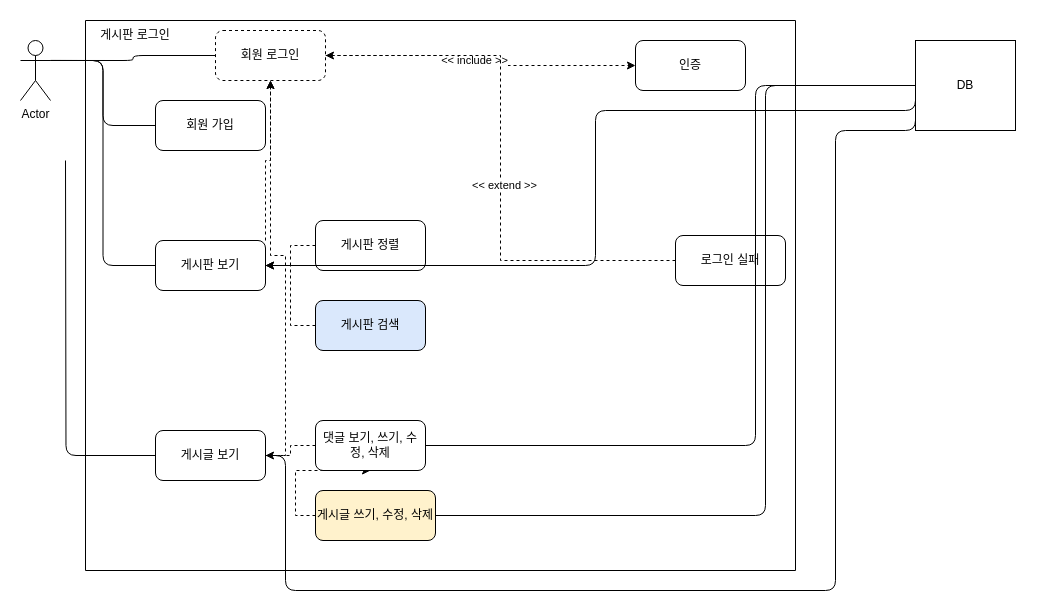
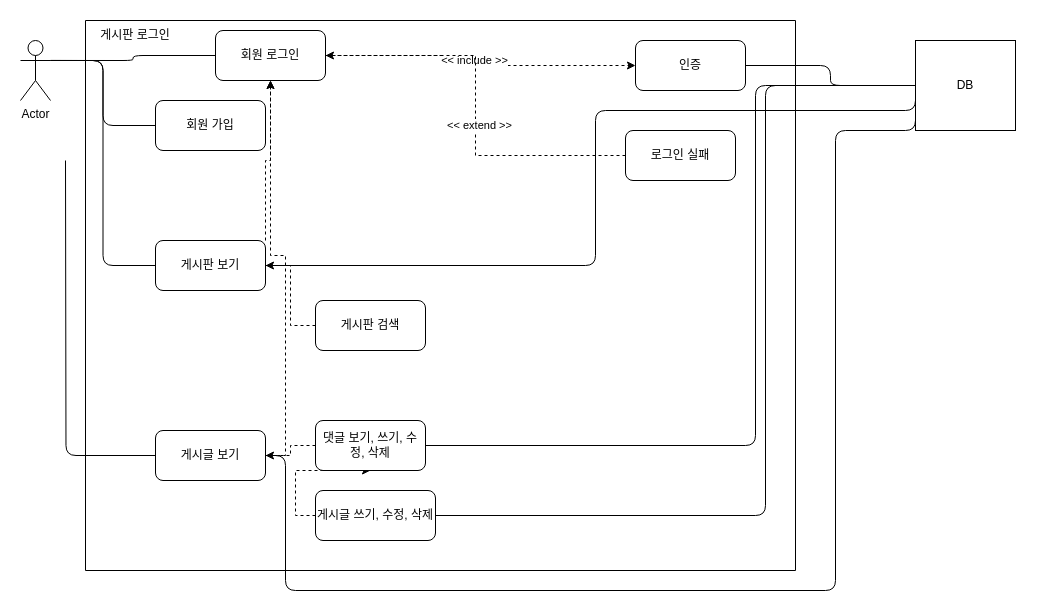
node "회원 로그인": style dashed -> solid
edge "인증" -- "DB": added
edge "게시판 정렬" -> "게시판 보기": removed
node "게시판 정렬": removed
node "로그인 실패": moved (731, 261) -> (681, 156)
node "게시판 검색": fillcolor #dae8fc -> #ffffff
node "게시글 쓰기, 수정, 삭제": fillcolor #fff2cc -> #ffffff
